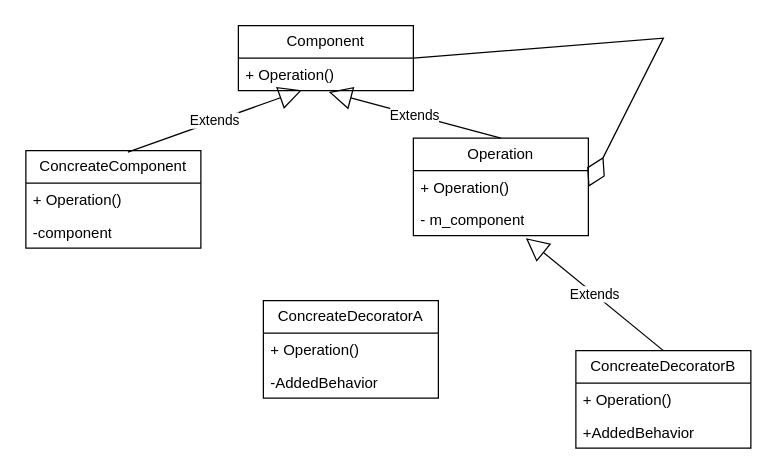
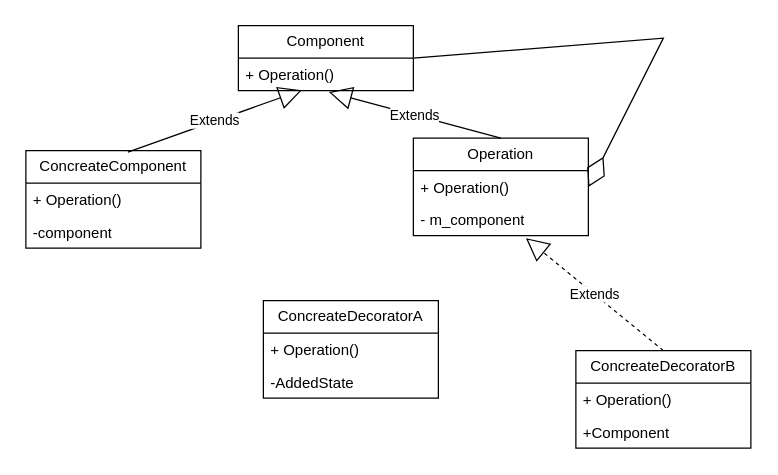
edge "ConcreateDecoratorB" -> "- m_component": style solid -> dashed
node "-AddedBehavior": label "-AddedBehavior" -> "-AddedState"
node "+AddedBehavior": label "+AddedBehavior" -> "+Component"
